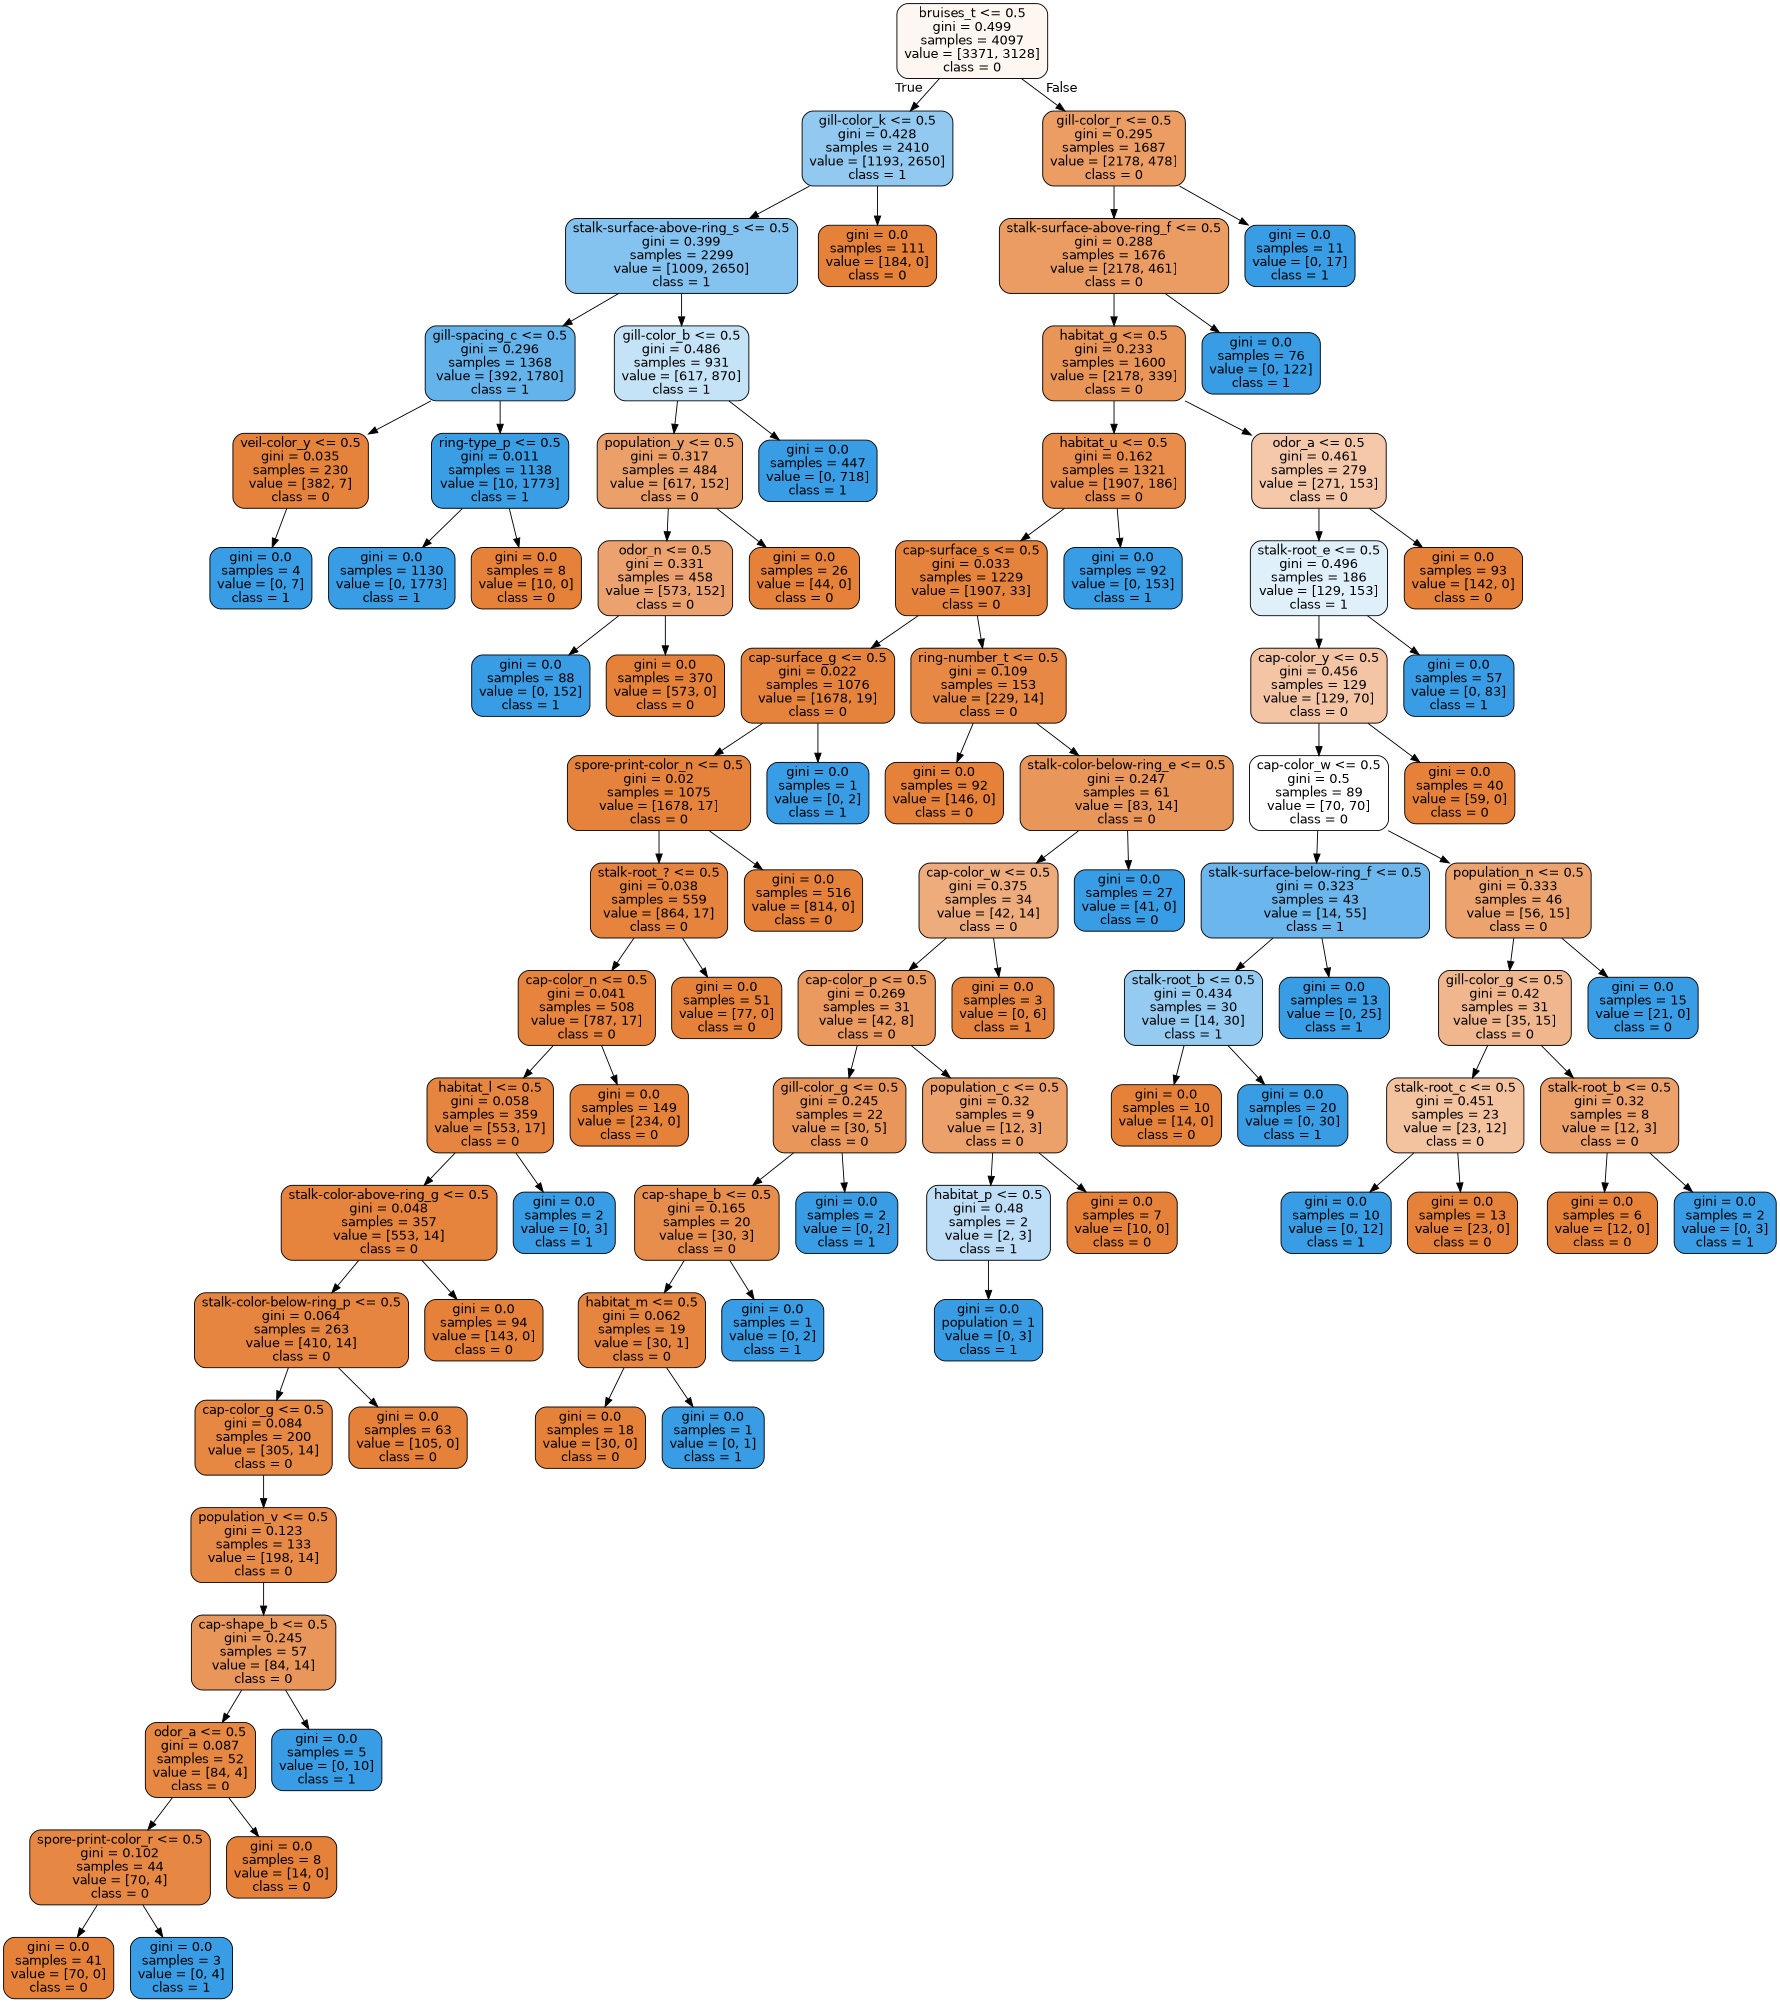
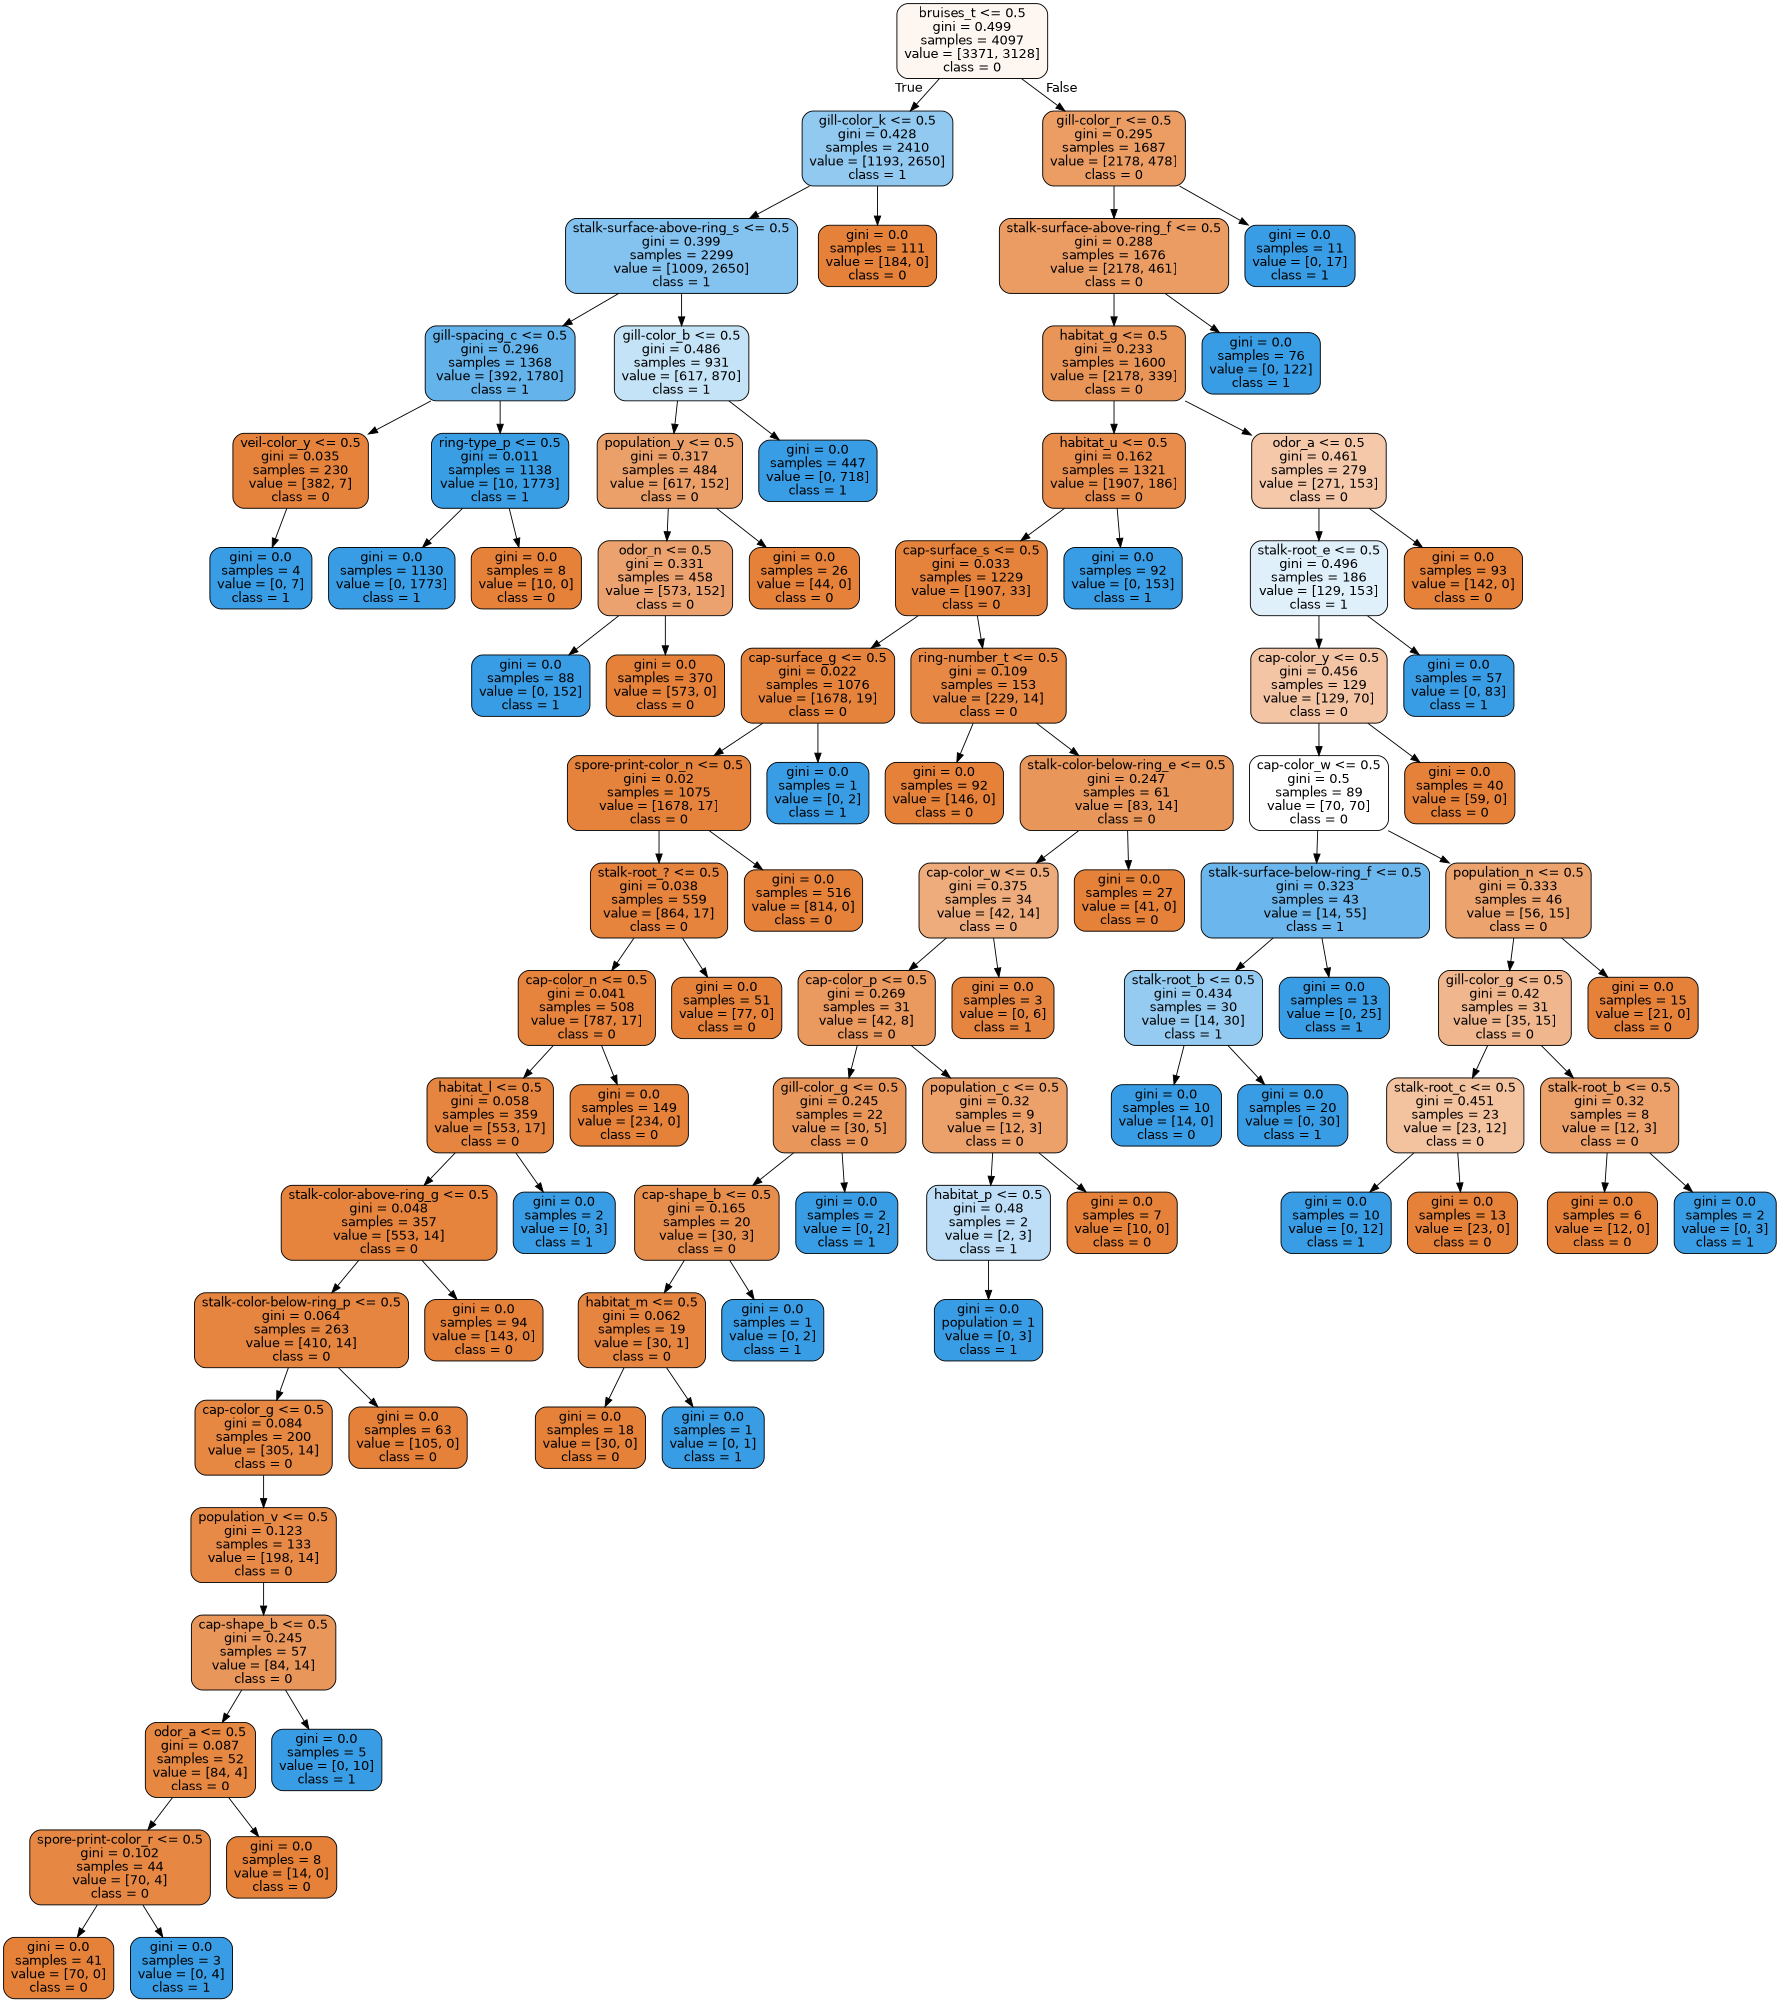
node "gini = 0.0 samples = 27 value = [41, 0] class = 0": fillcolor #399de5 -> #e58139
node "gini = 0.0 samples = 15 value = [21, 0] class = 0": fillcolor #399de5 -> #e58139
node "gini = 0.0 samples = 10 value = [14, 0] class = 0": fillcolor #e58139 -> #399de5
